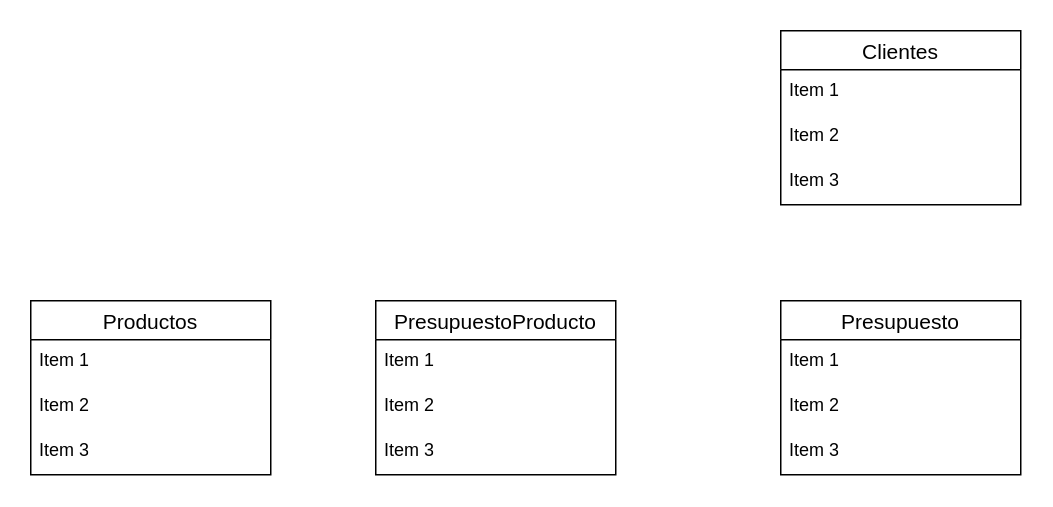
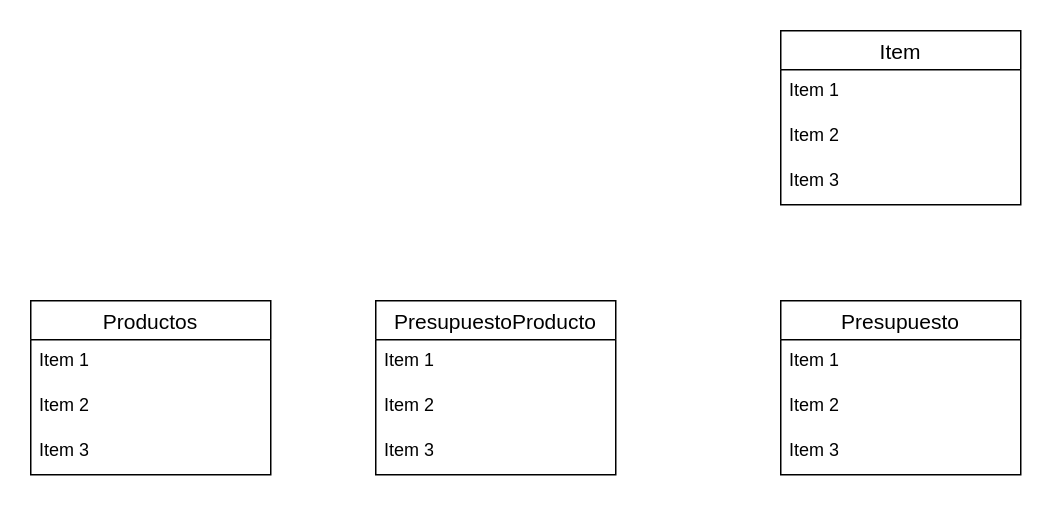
node "Clientes": label "Clientes" -> "Item"
